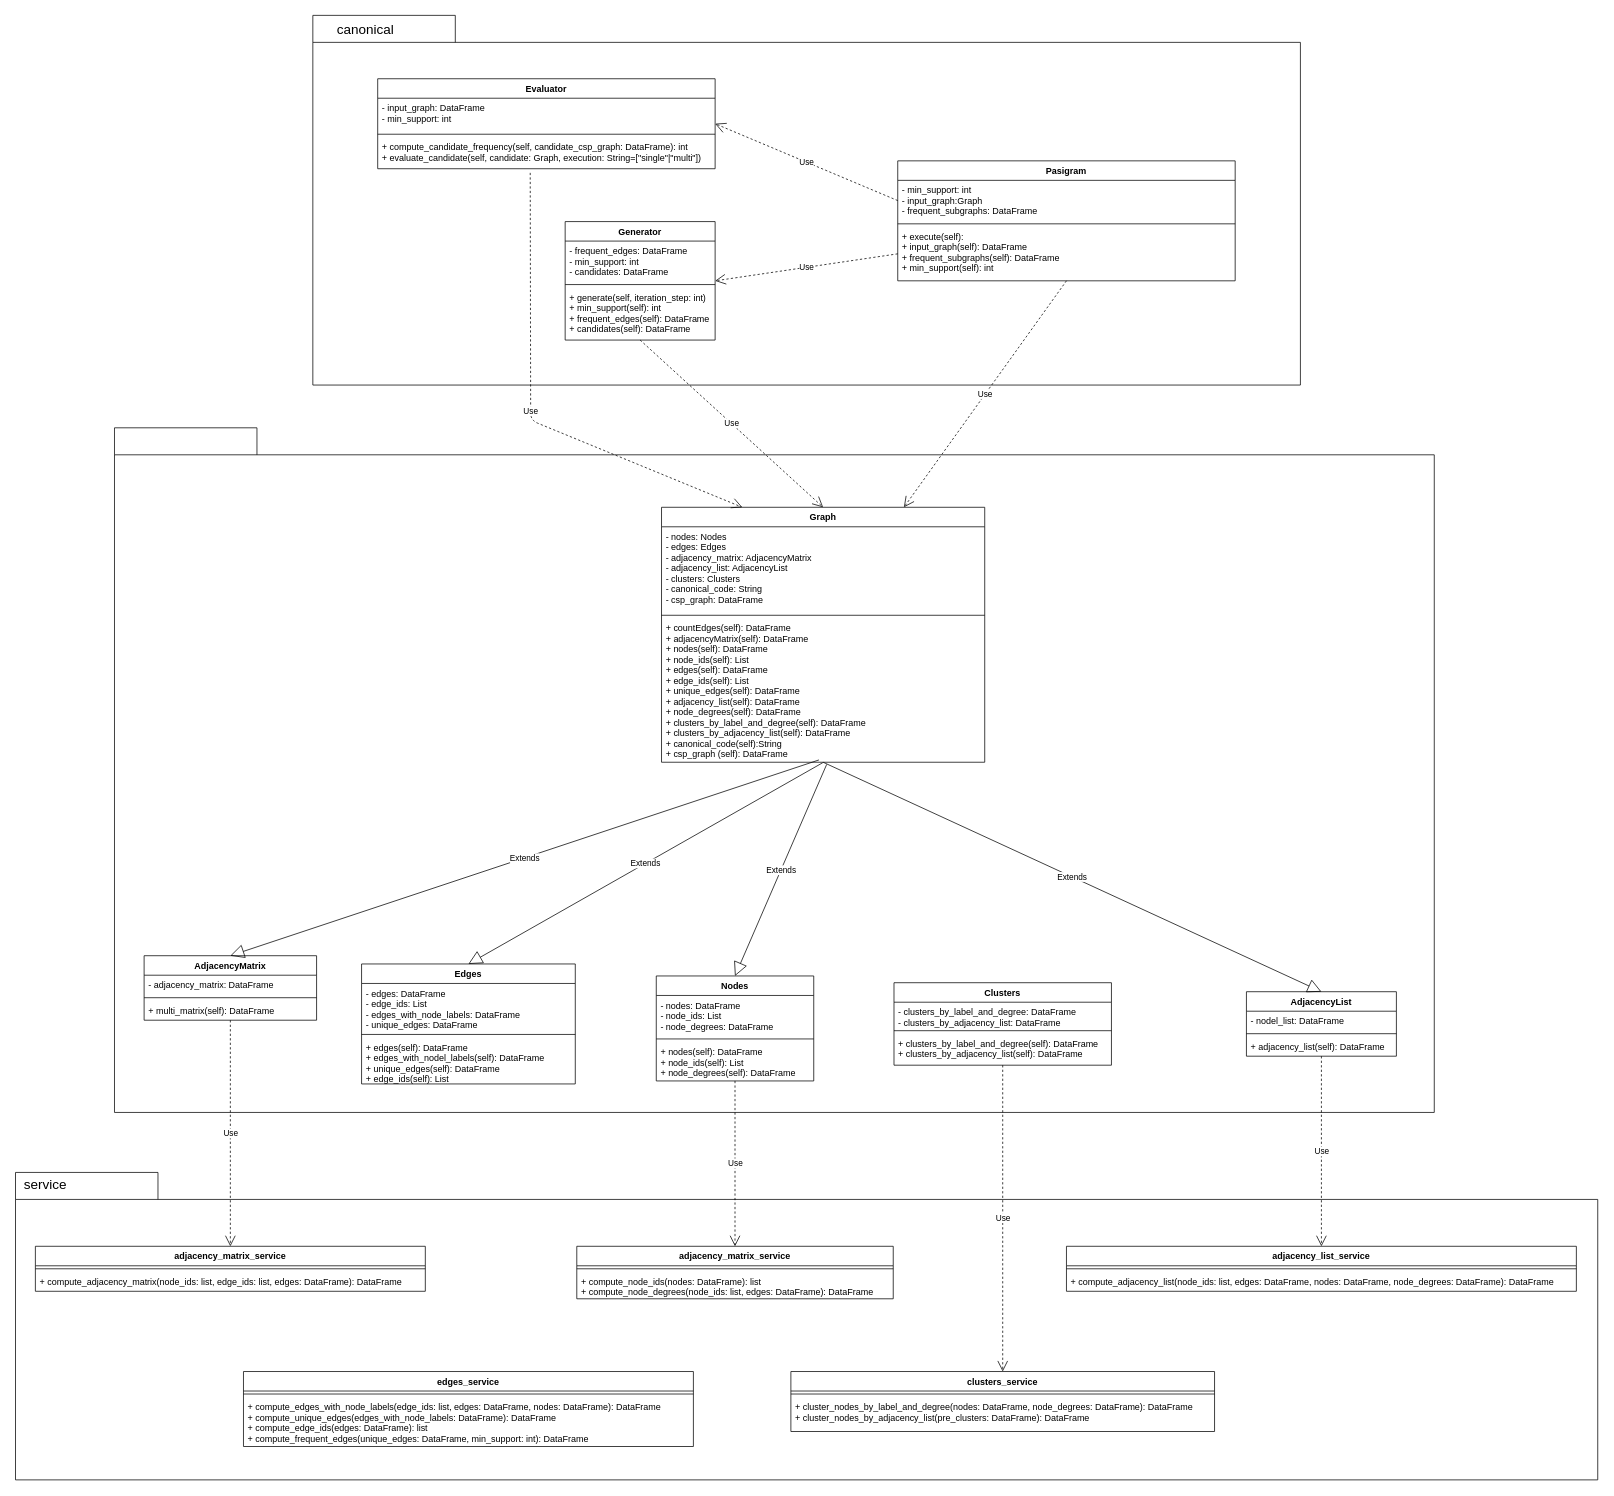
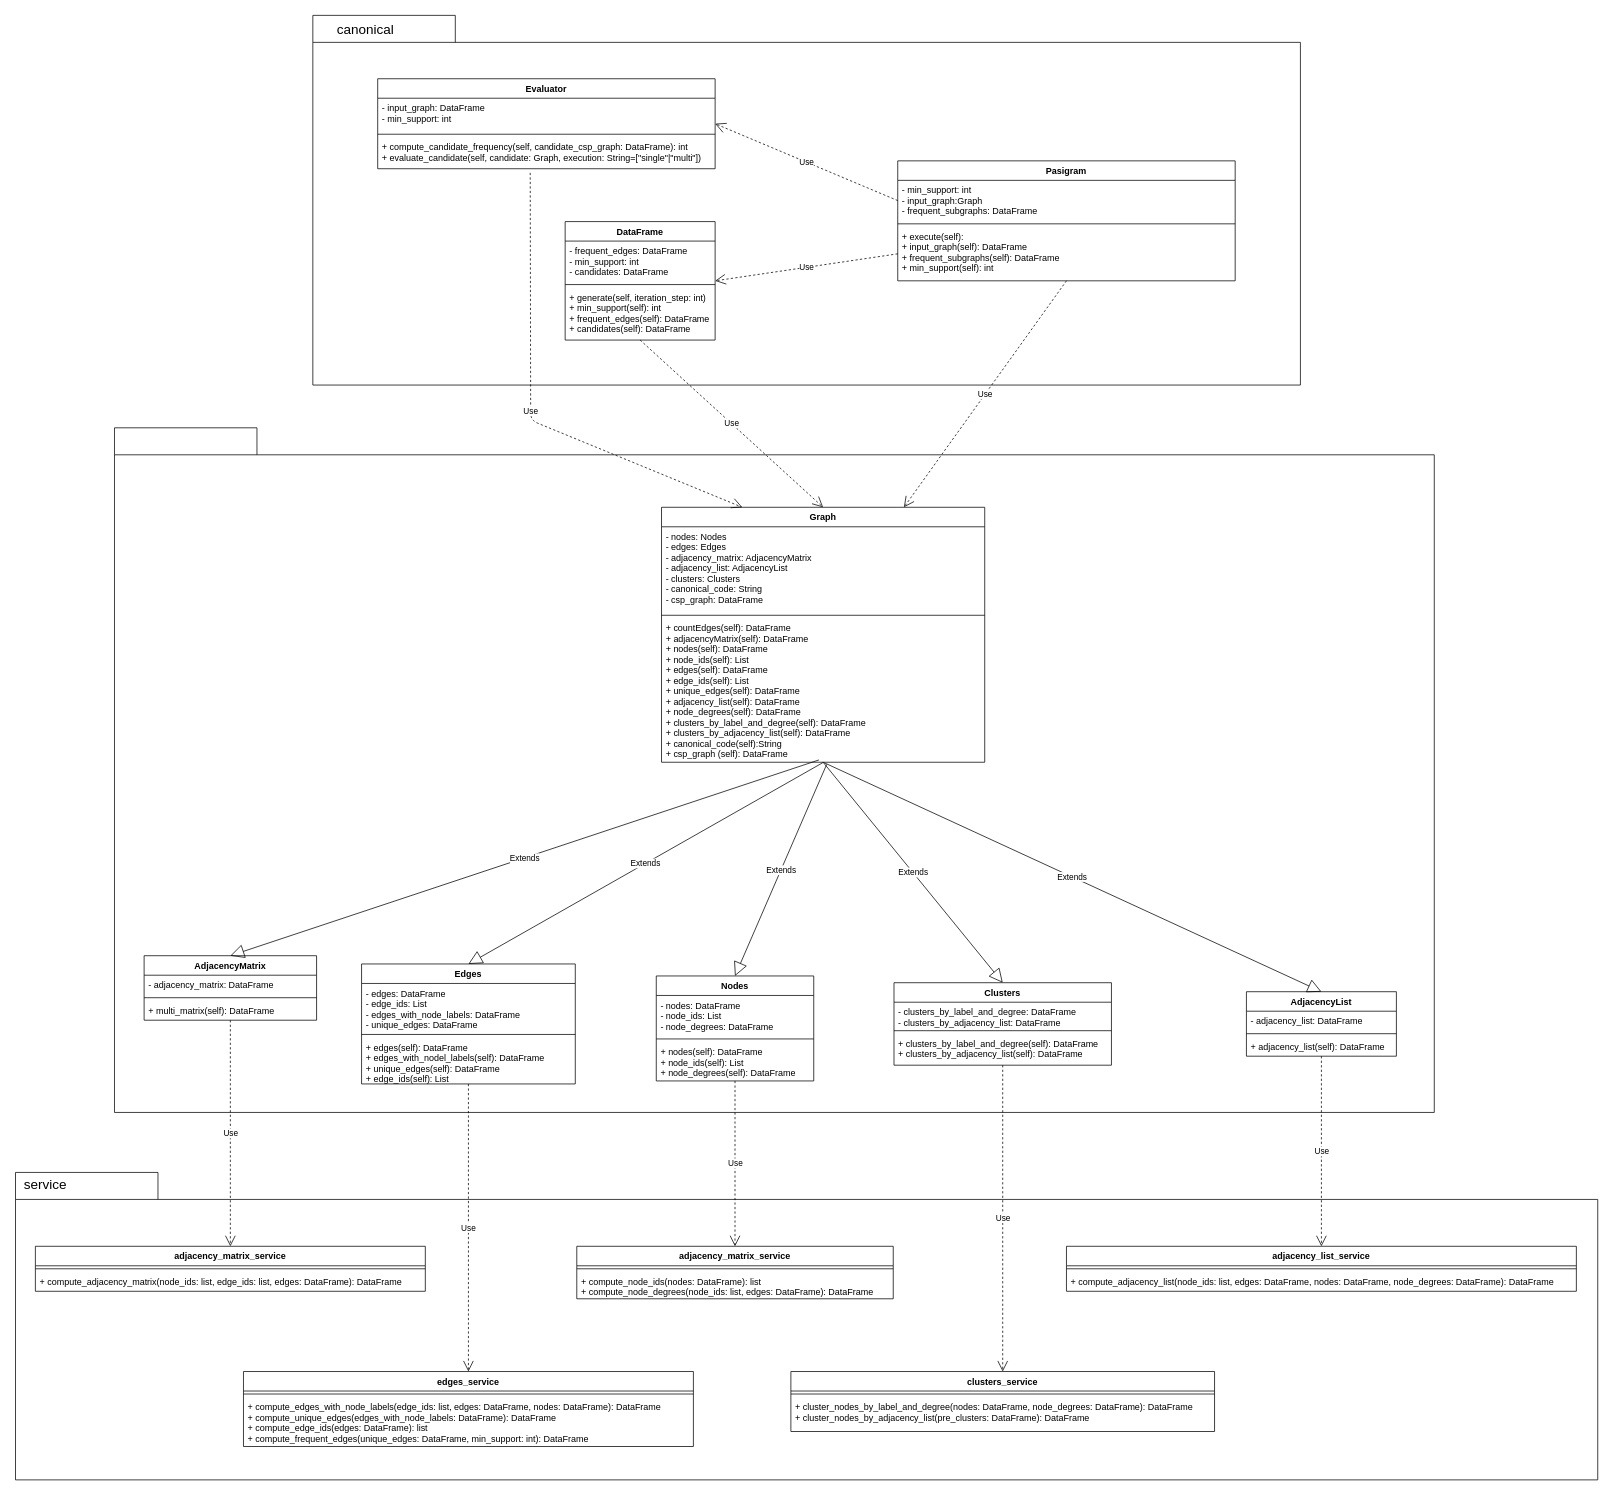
node "Generator": label "Generator" -> "DataFrame"
edge "Graph" -> "Clusters": added, label "Extends"
node "- nodel_list: DataFrame": label "- nodel_list: DataFrame" -> "- adjacency_list: DataFrame"
edge "Edges" -> "edges_service": added, label "Use"
